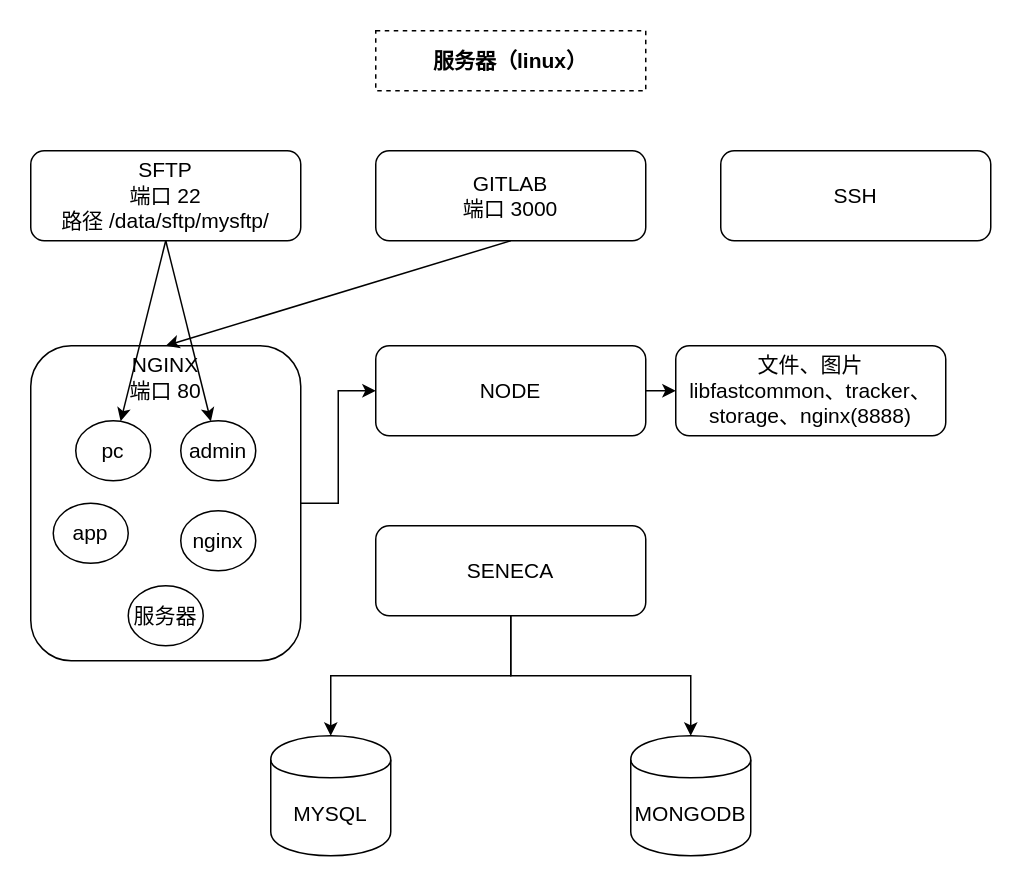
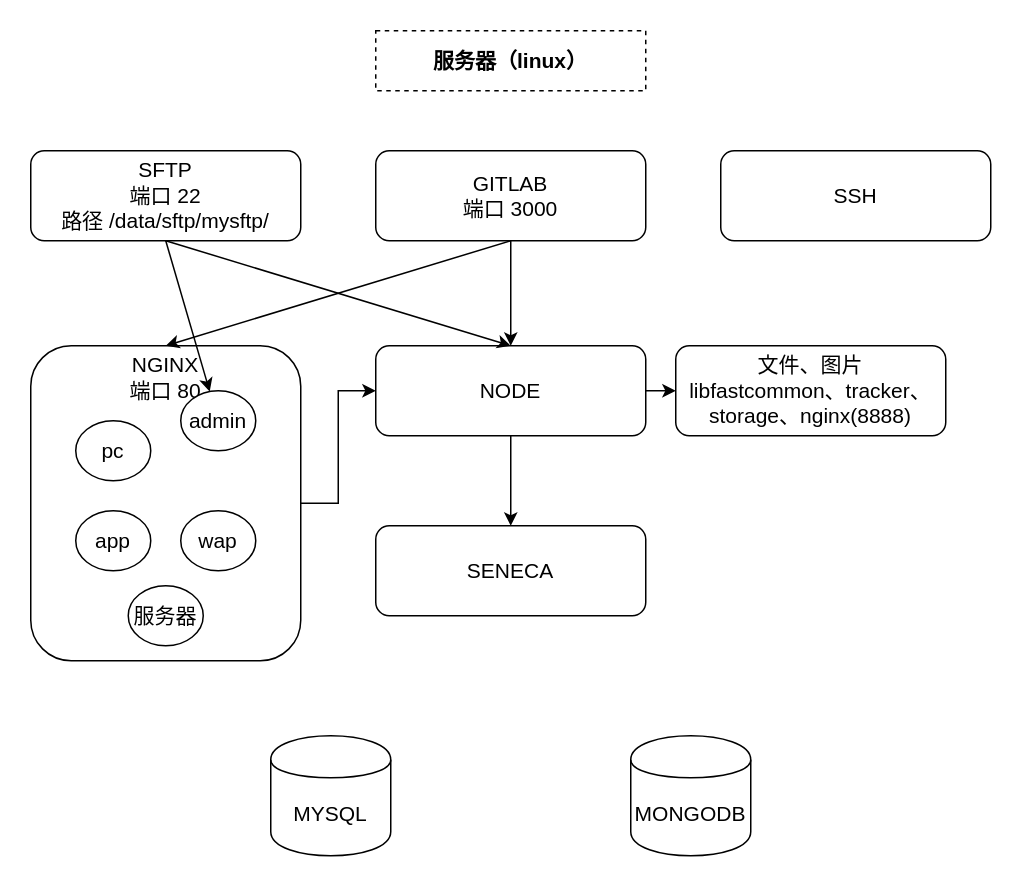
edge "GITLAB 端口 3000" -> "NODE": added
edge "SFTP 端口 22 路径 /data/sftp/mysftp/" -> "pc": now "SFTP 端口 22 路径 /data/sftp/mysftp/" -> "NODE"
node "admin": moved (218, 451) -> (218, 421)
edge "NODE" -> "SENECA": added
node "app": moved (91, 533) -> (113, 541)
node "nginx": label "nginx" -> "wap"
edge "SENECA" -> "MYSQL": removed
edge "SENECA" -> "MONGODB": removed
